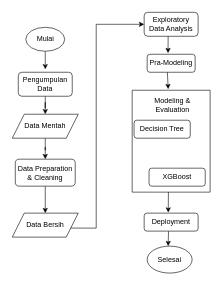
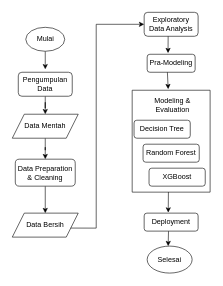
node "Random Forest": added
